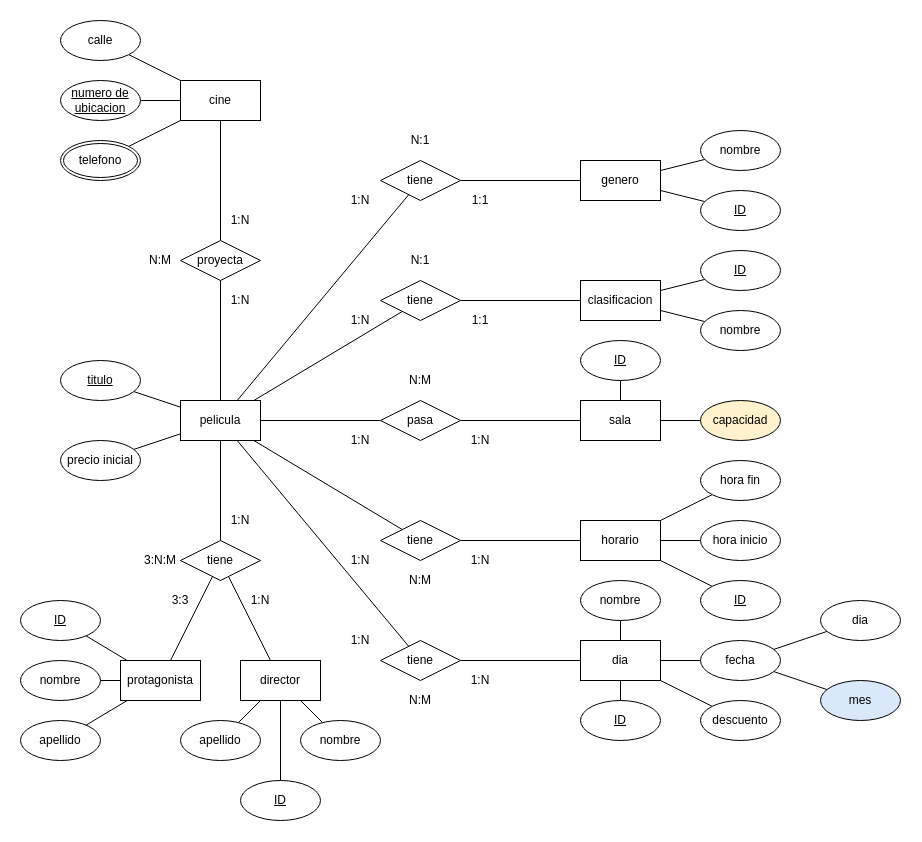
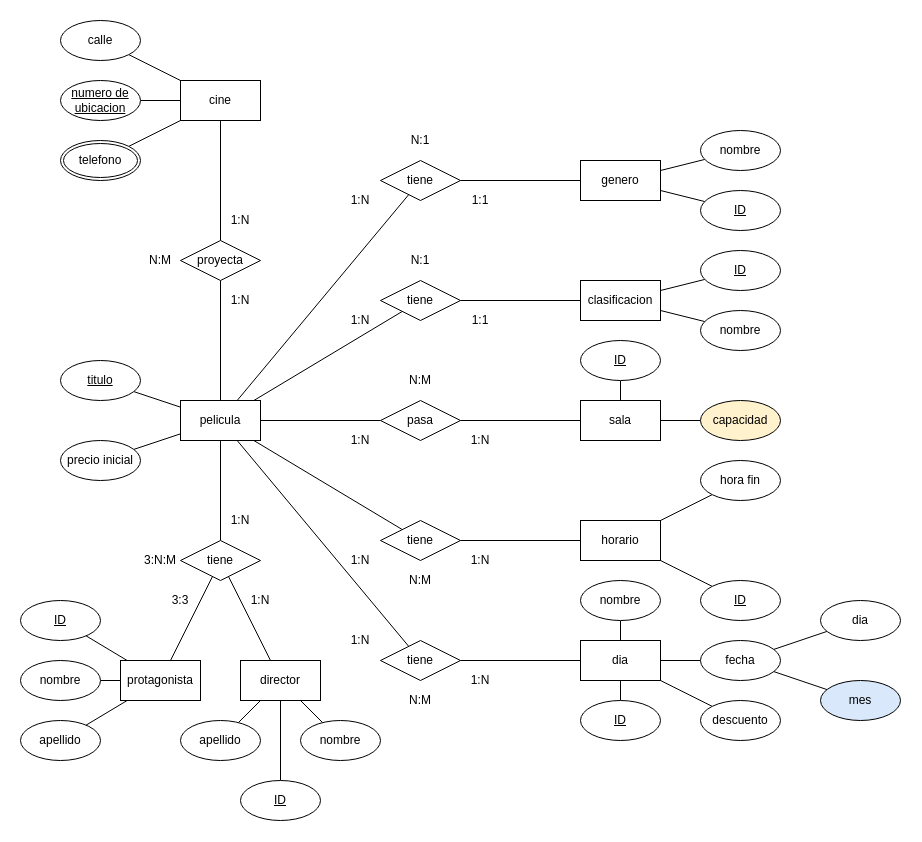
edge "horario" -- "hora inicio": removed
node "hora inicio": removed
